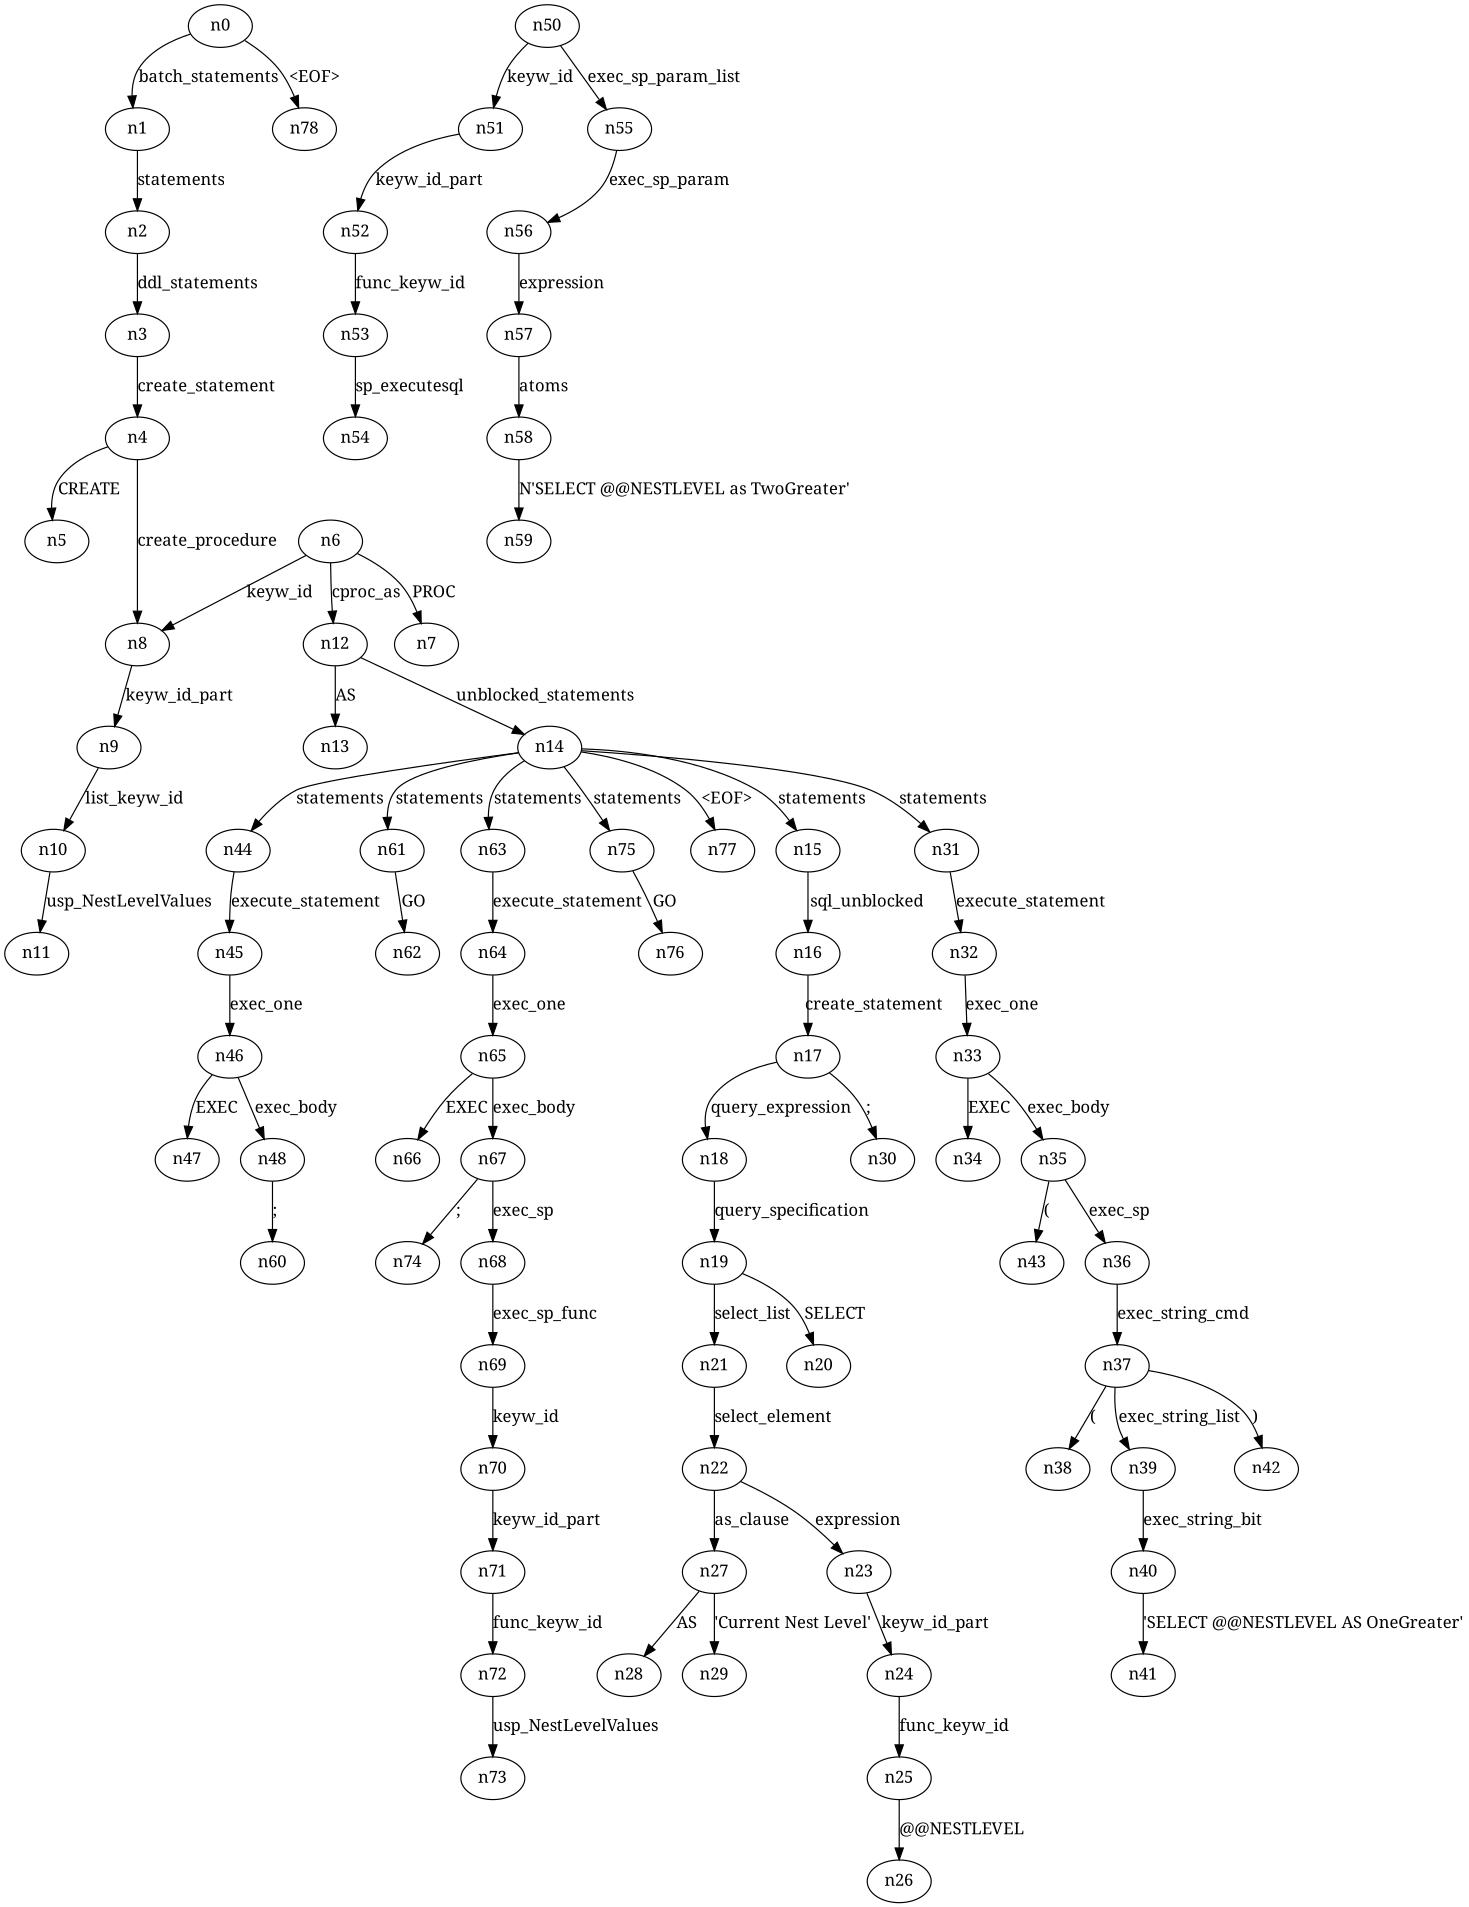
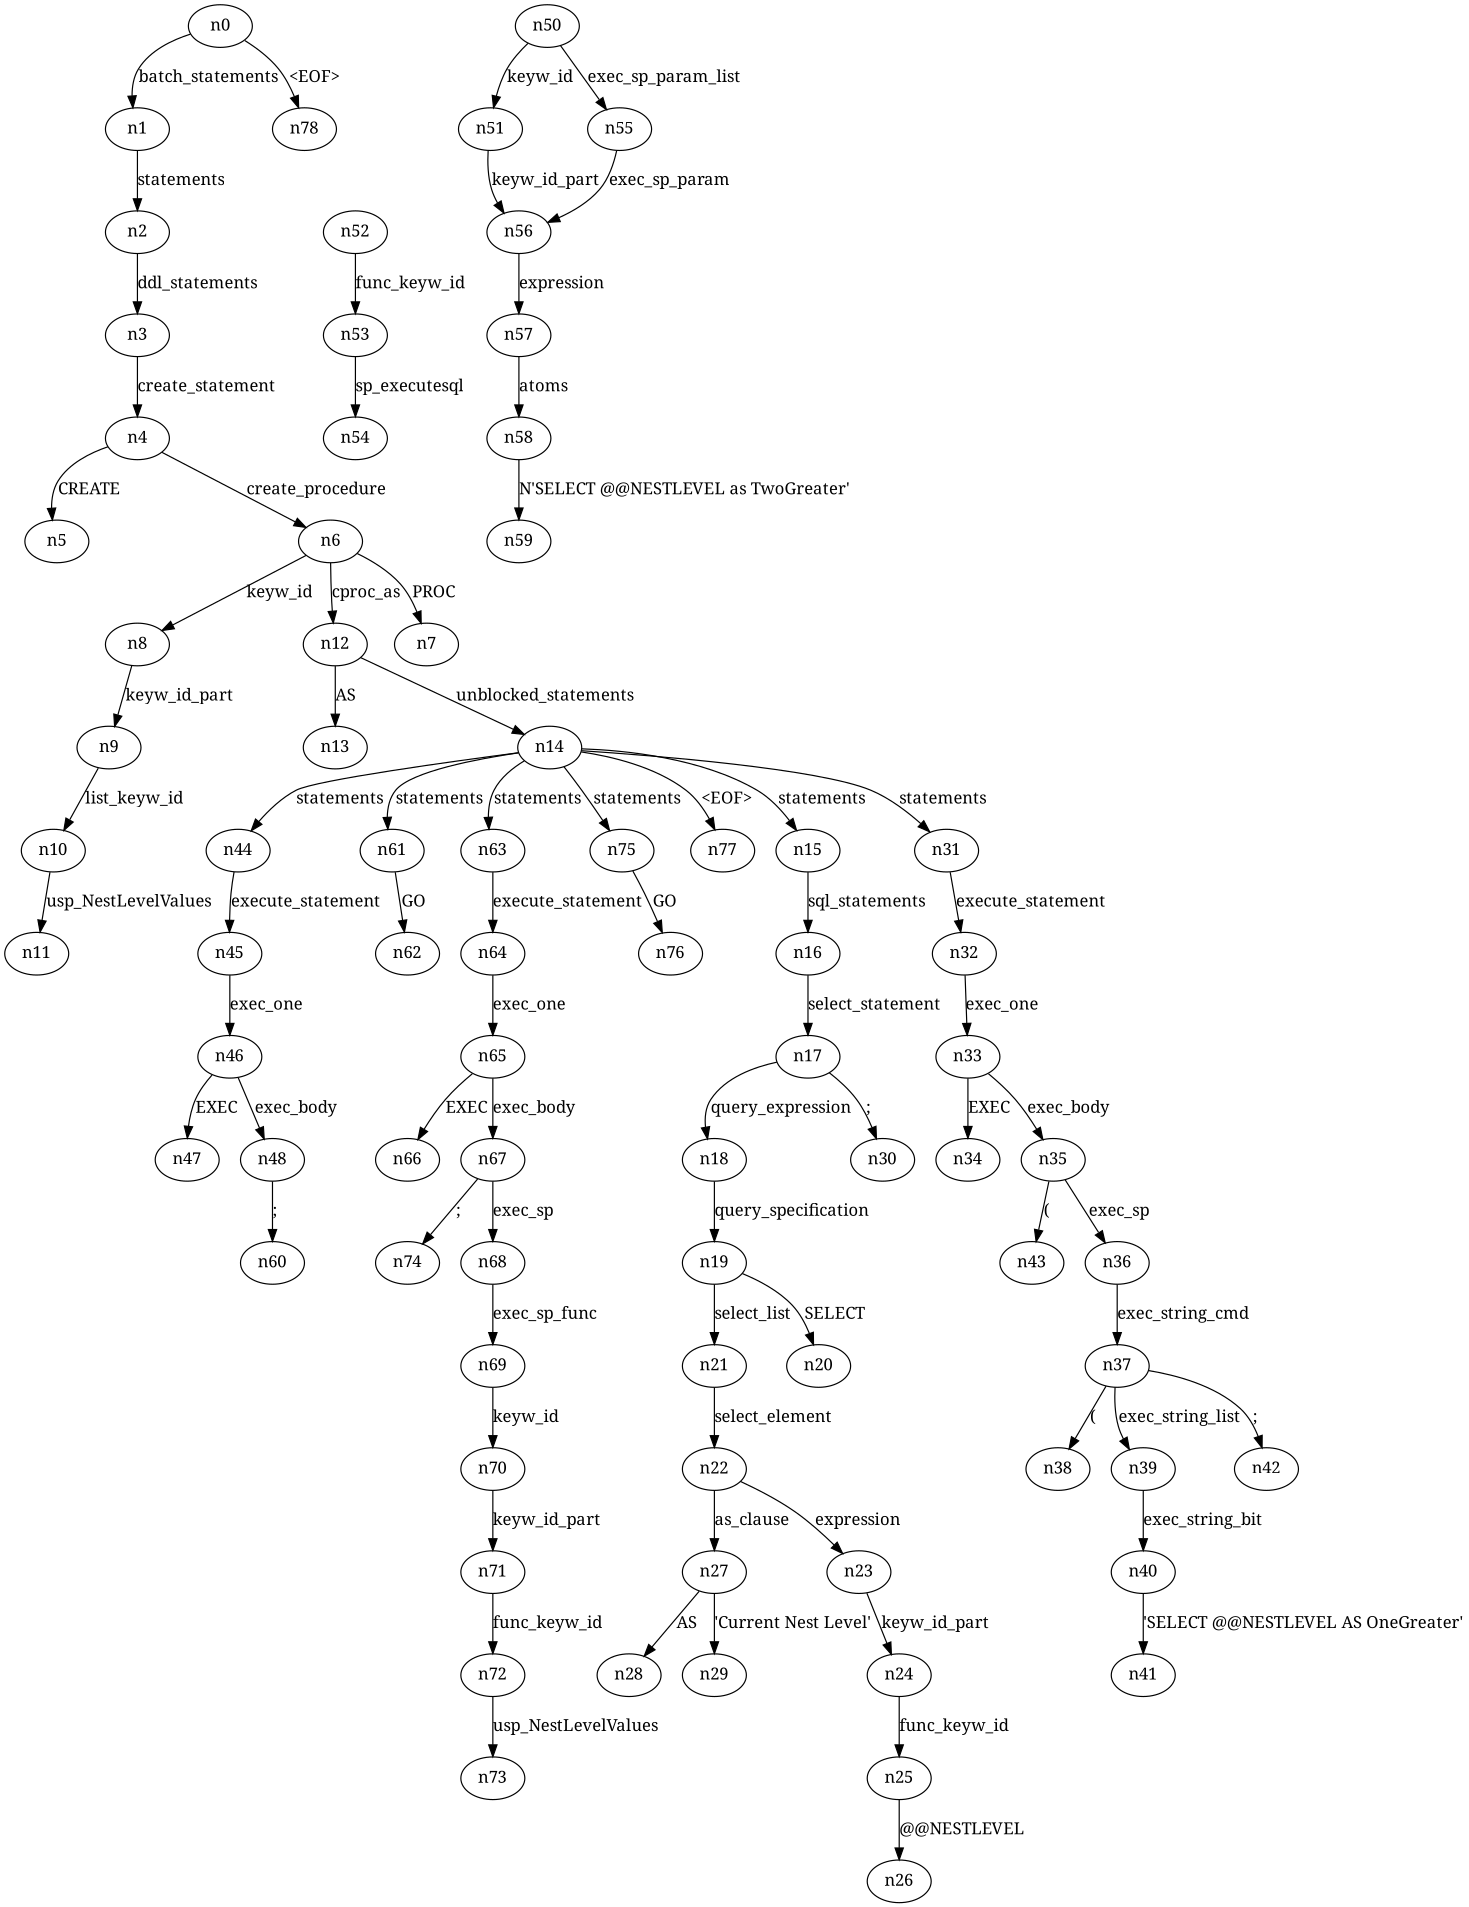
edge "n51" -> "n52": now "n51" -> "n56"
edge "n4" -> "n8": now "n4" -> "n6"
edge "n15" -> "n16": label "sql_unblocked" -> "sql_statements"
edge "n16" -> "n17": label "create_statement" -> "select_statement"
edge "n37" -> "n42": label ")" -> ";"
